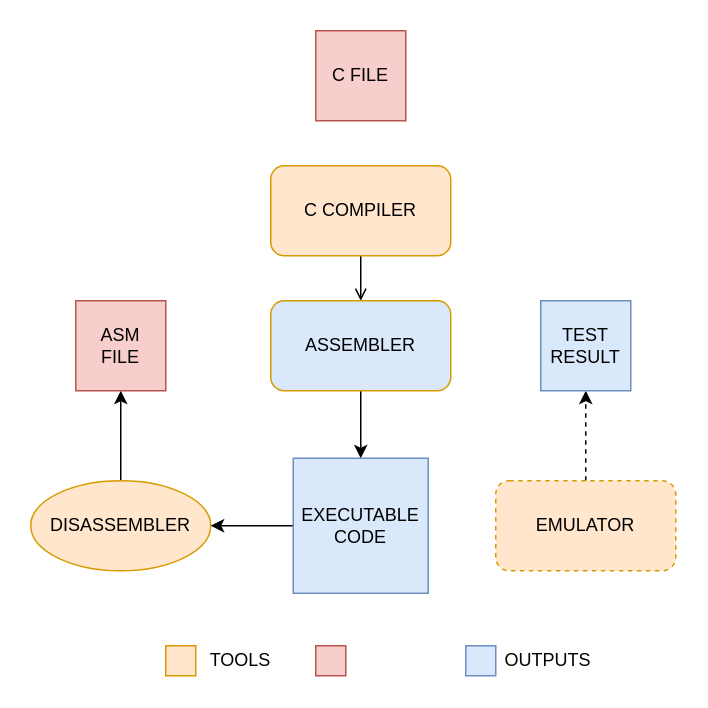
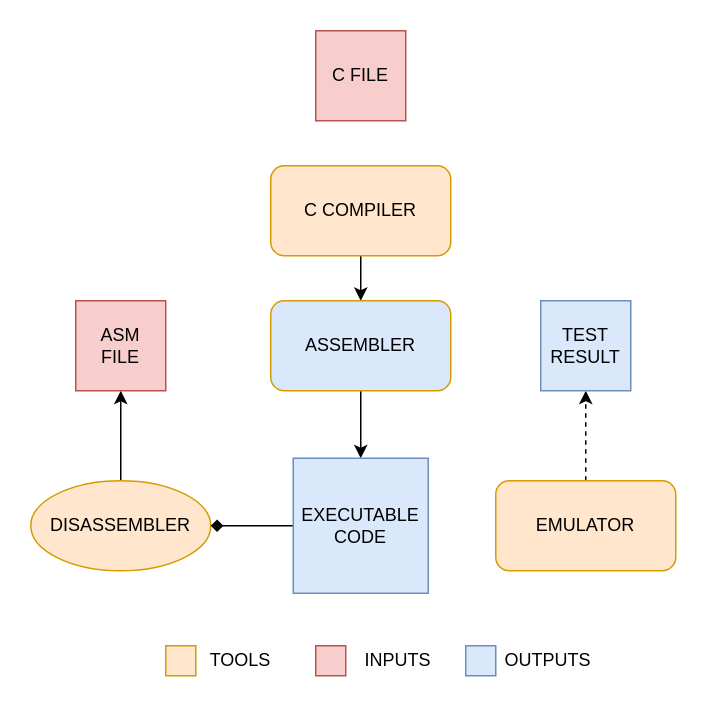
edge "C COMPILER" -> "ASSEMBLER": arrowhead open -> classic
edge "EXECUTABLE CODE" -> "DISASSEMBLER": arrowhead classic -> diamond
node "EMULATOR": style dashed -> solid
node "INPUTS": added
